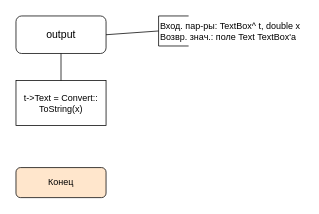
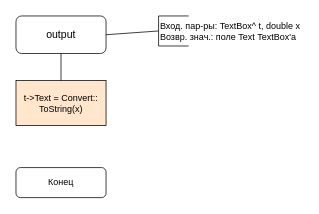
node "t->Text = Convert:: ToString(x)": fillcolor #ffffff -> #ffe6cc
node "Конец": fillcolor #ffe6cc -> #ffffff
